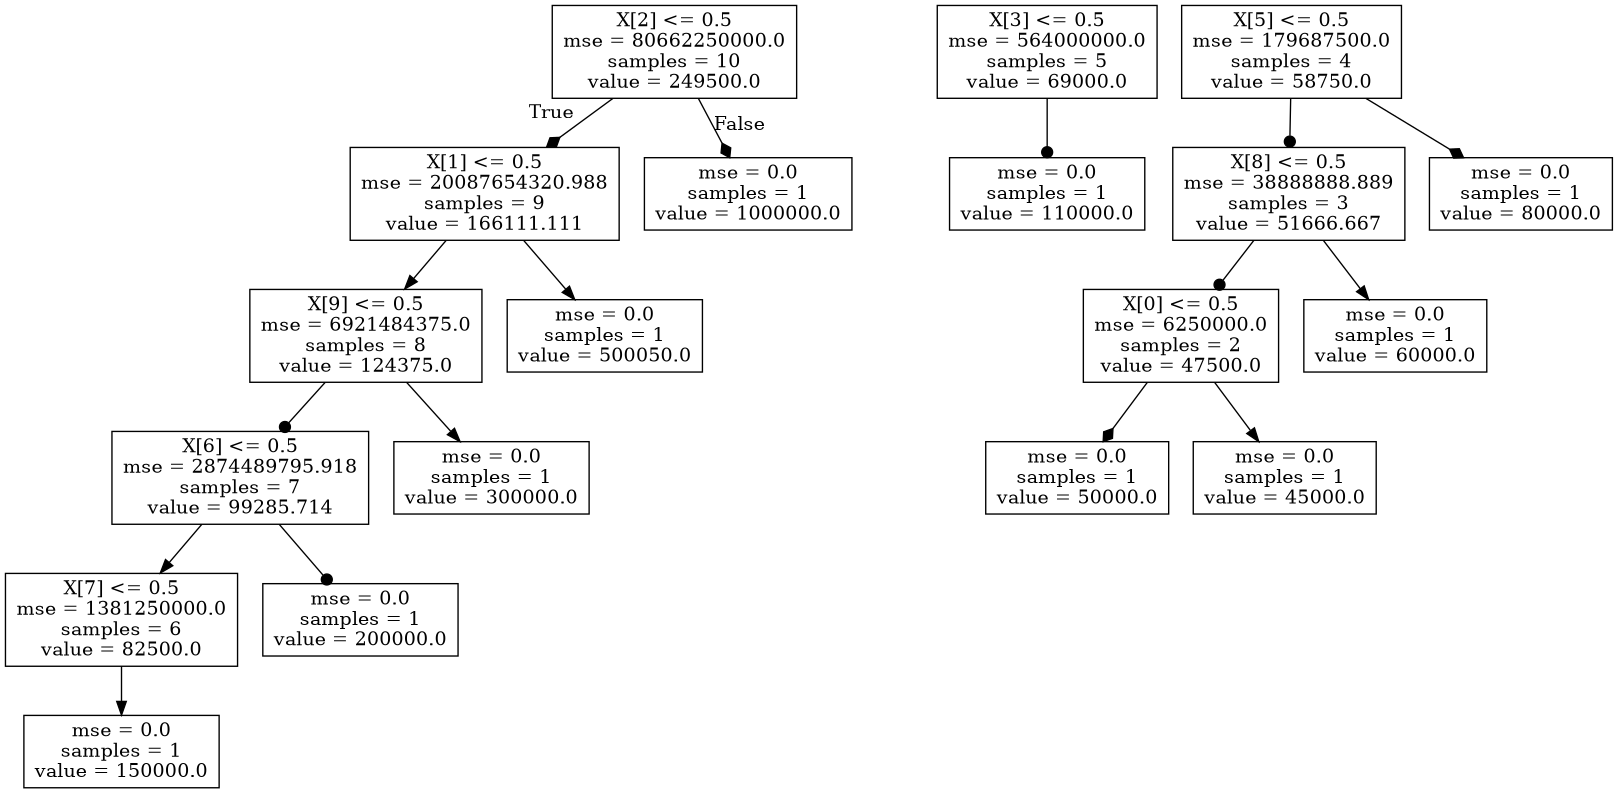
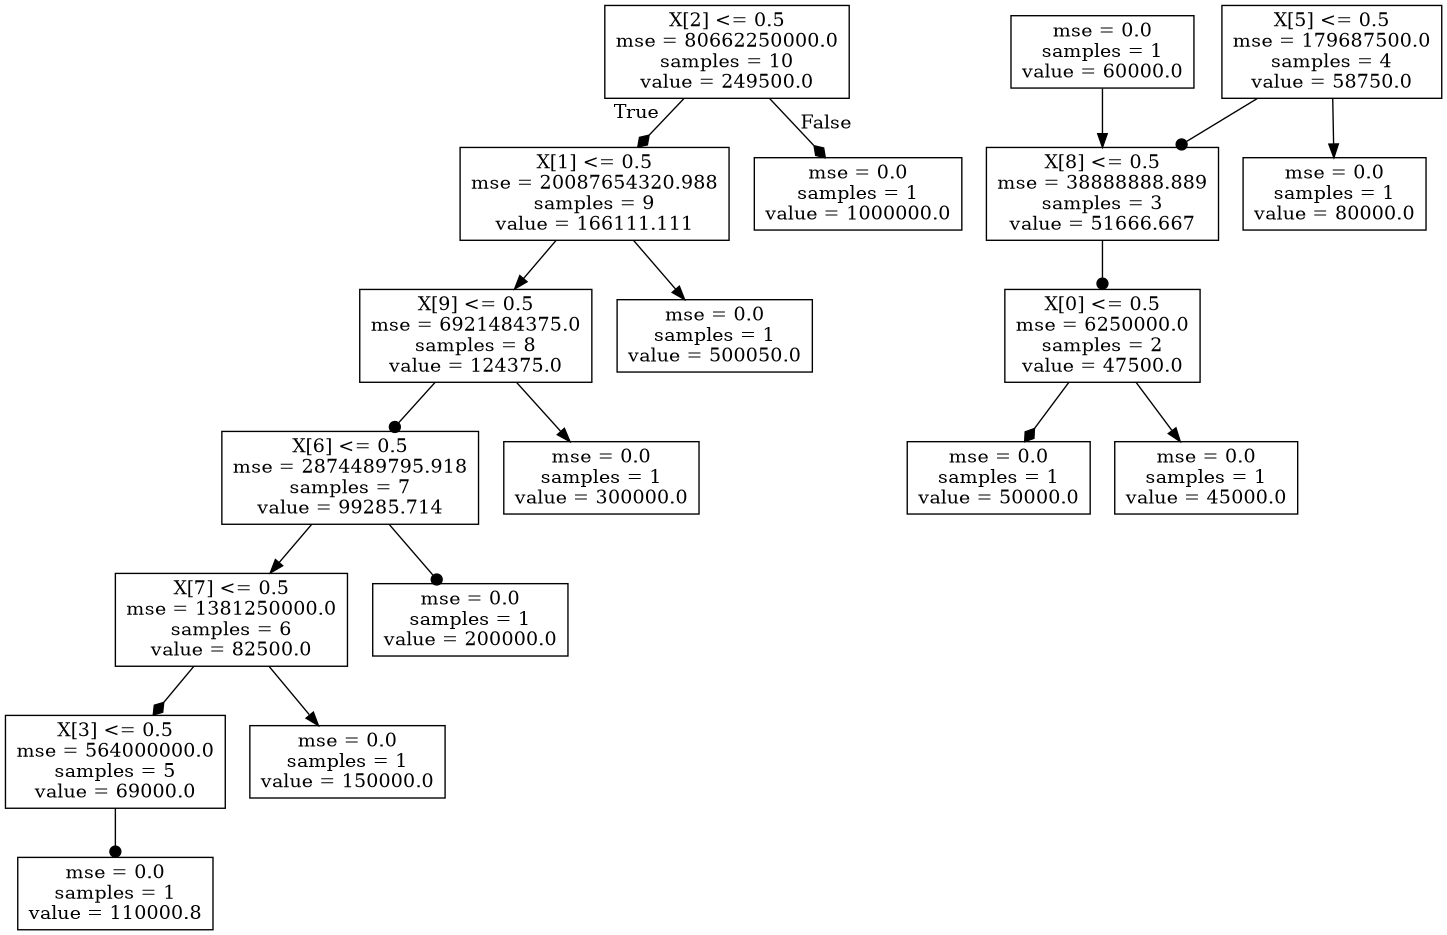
edge "X[5] <= 0.5 mse = 179687500.0 samples = 4 value = 58750.0" -> "mse = 0.0 samples = 1 value = 80000.0": arrowhead diamond -> normal
node "mse = 0.0 samples = 1 value = 110000.0": label "mse = 0.0 samples = 1 value = 110000.0" -> "mse = 0.0 samples = 1 value = 110000.8"
edge "X[8] <= 0.5 mse = 38888888.889 samples = 3 value = 51666.667" -> "mse = 0.0 samples = 1 value = 60000.0": reversed
edge "X[7] <= 0.5 mse = 1381250000.0 samples = 6 value = 82500.0" -> "X[3] <= 0.5 mse = 564000000.0 samples = 5 value = 69000.0": added
